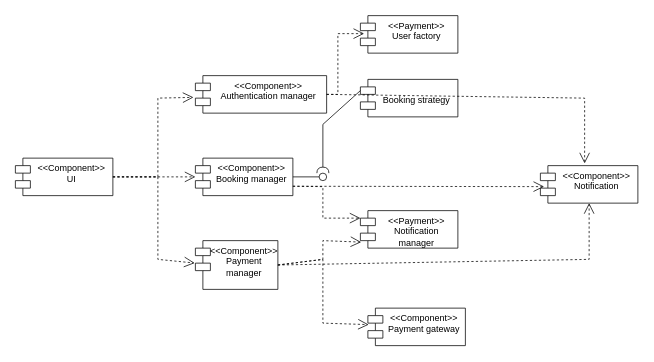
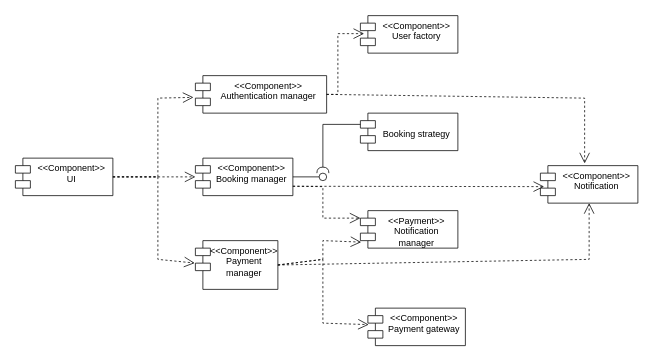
node "<<Payment>> User factory": label "<<Payment>> User factory" -> "<<Component>> User factory"
node "Booking strategy": moved (409, 98) -> (409, 132)
